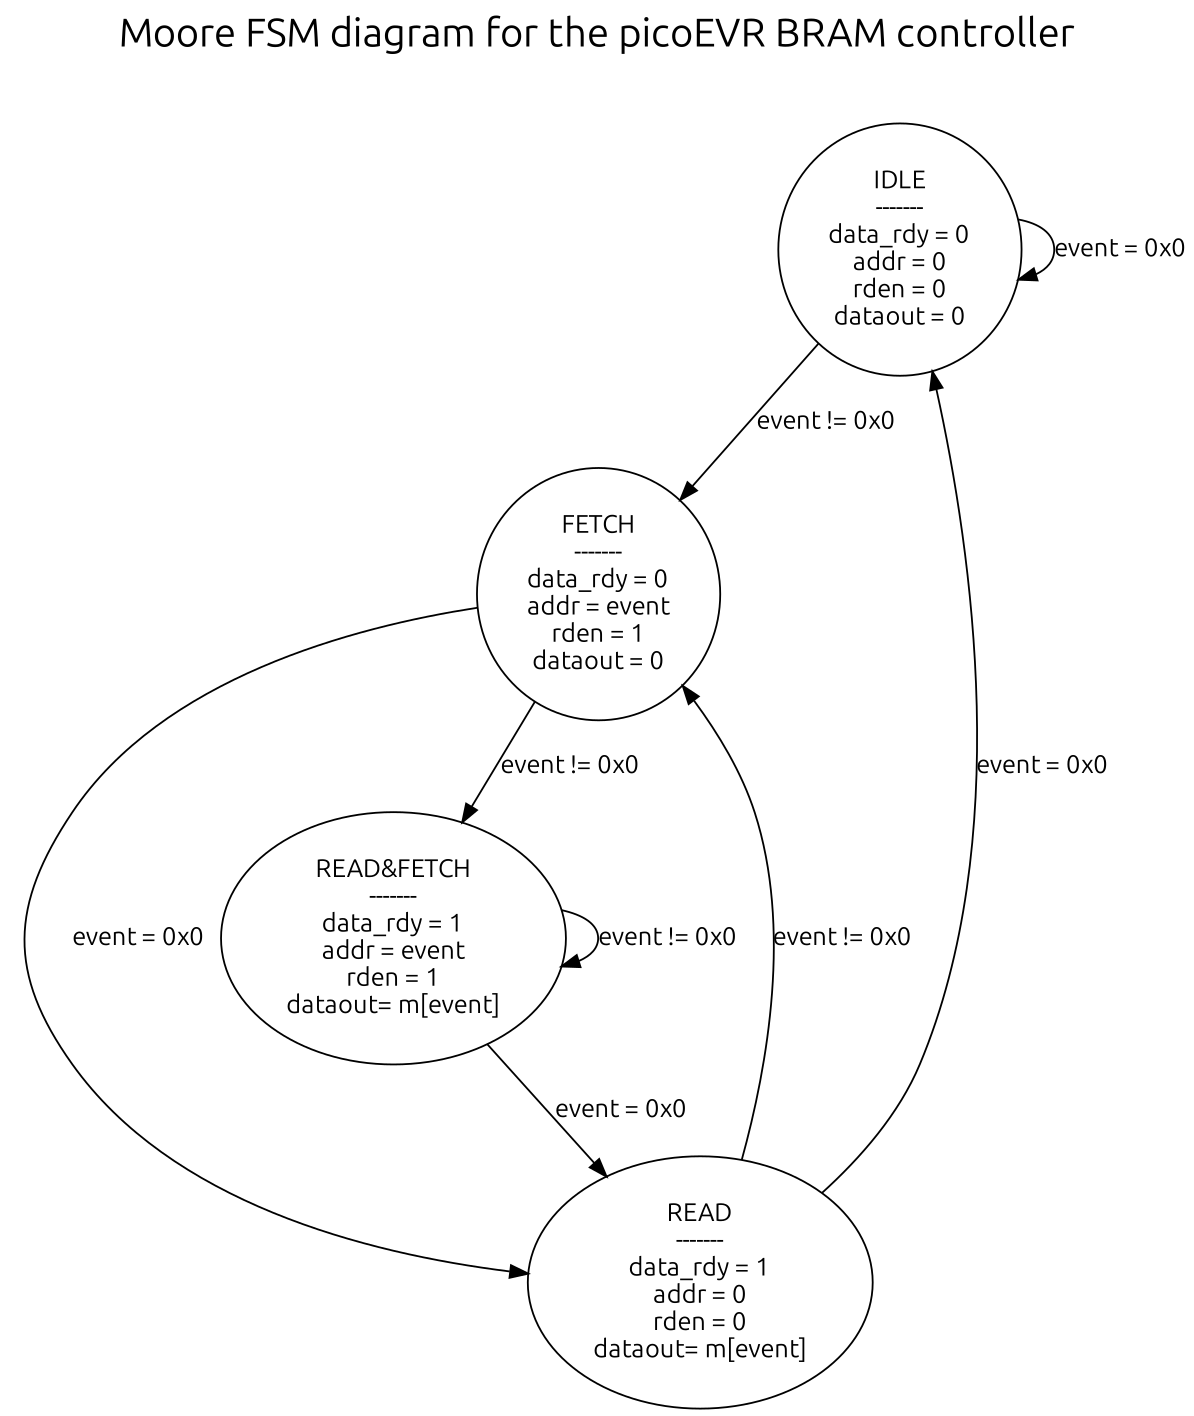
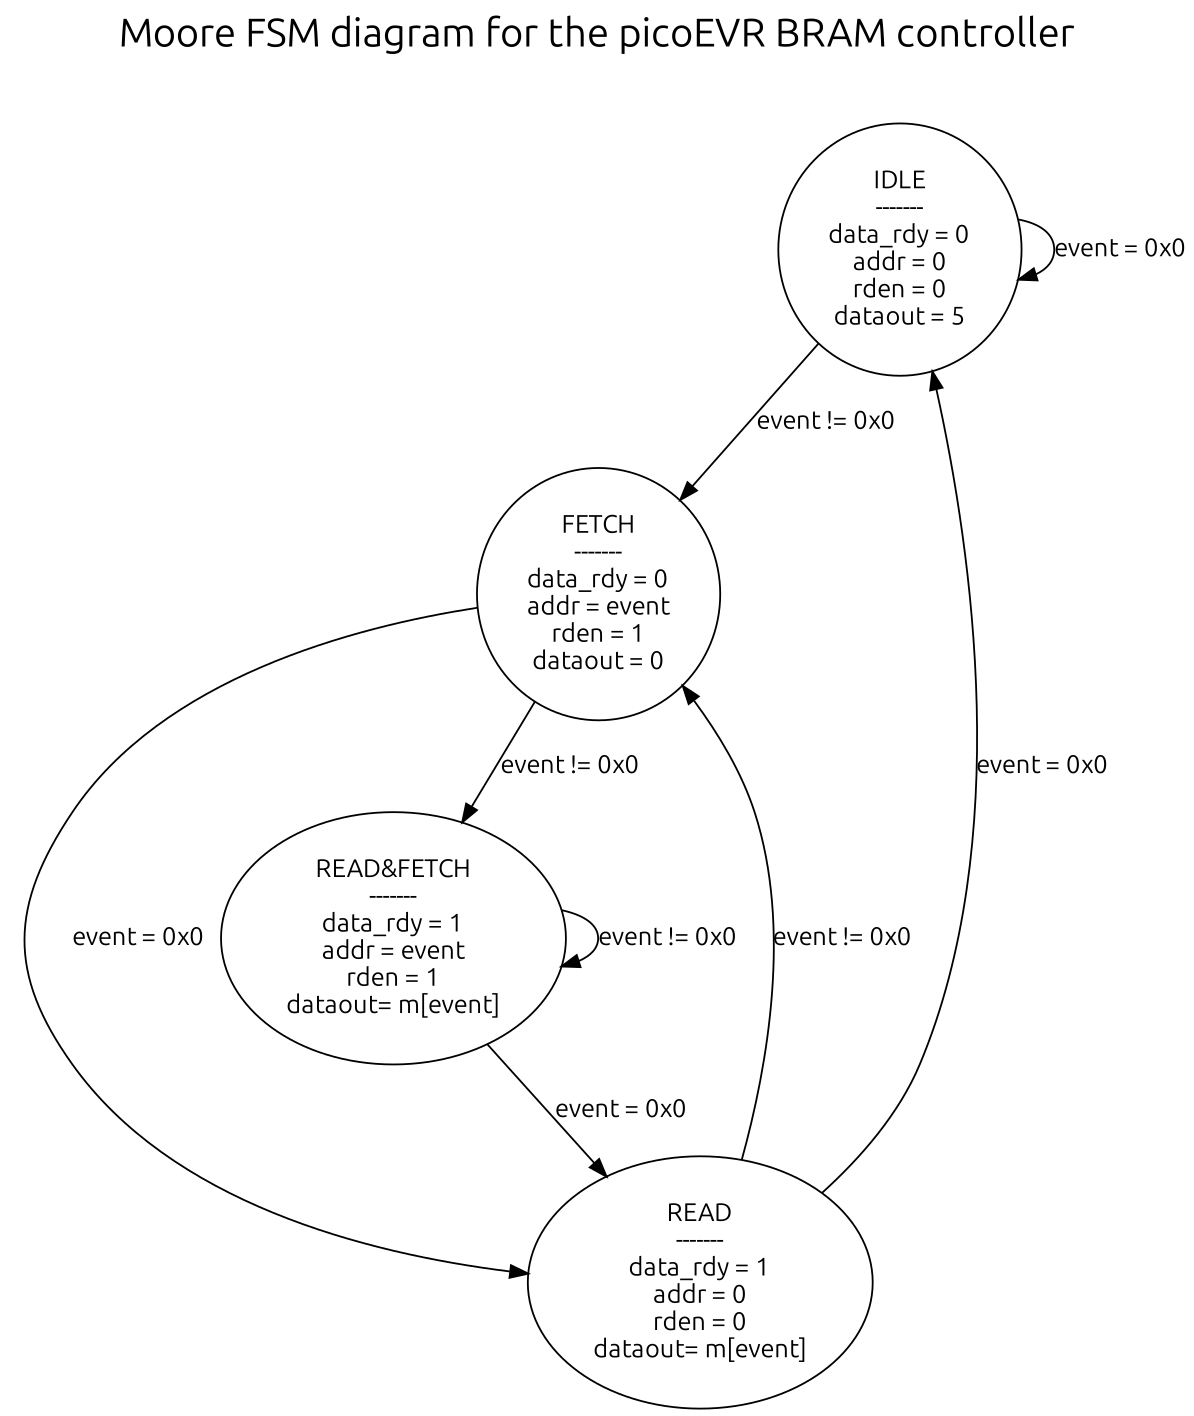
node "IDLE ------- data_rdy = 0 addr = 0 rden = 0 dataout = 0": label "IDLE ------- data_rdy = 0 addr = 0 rden = 0 dataout = 0" -> "IDLE ------- data_rdy = 0 addr = 0 rden = 0 dataout = 5"
